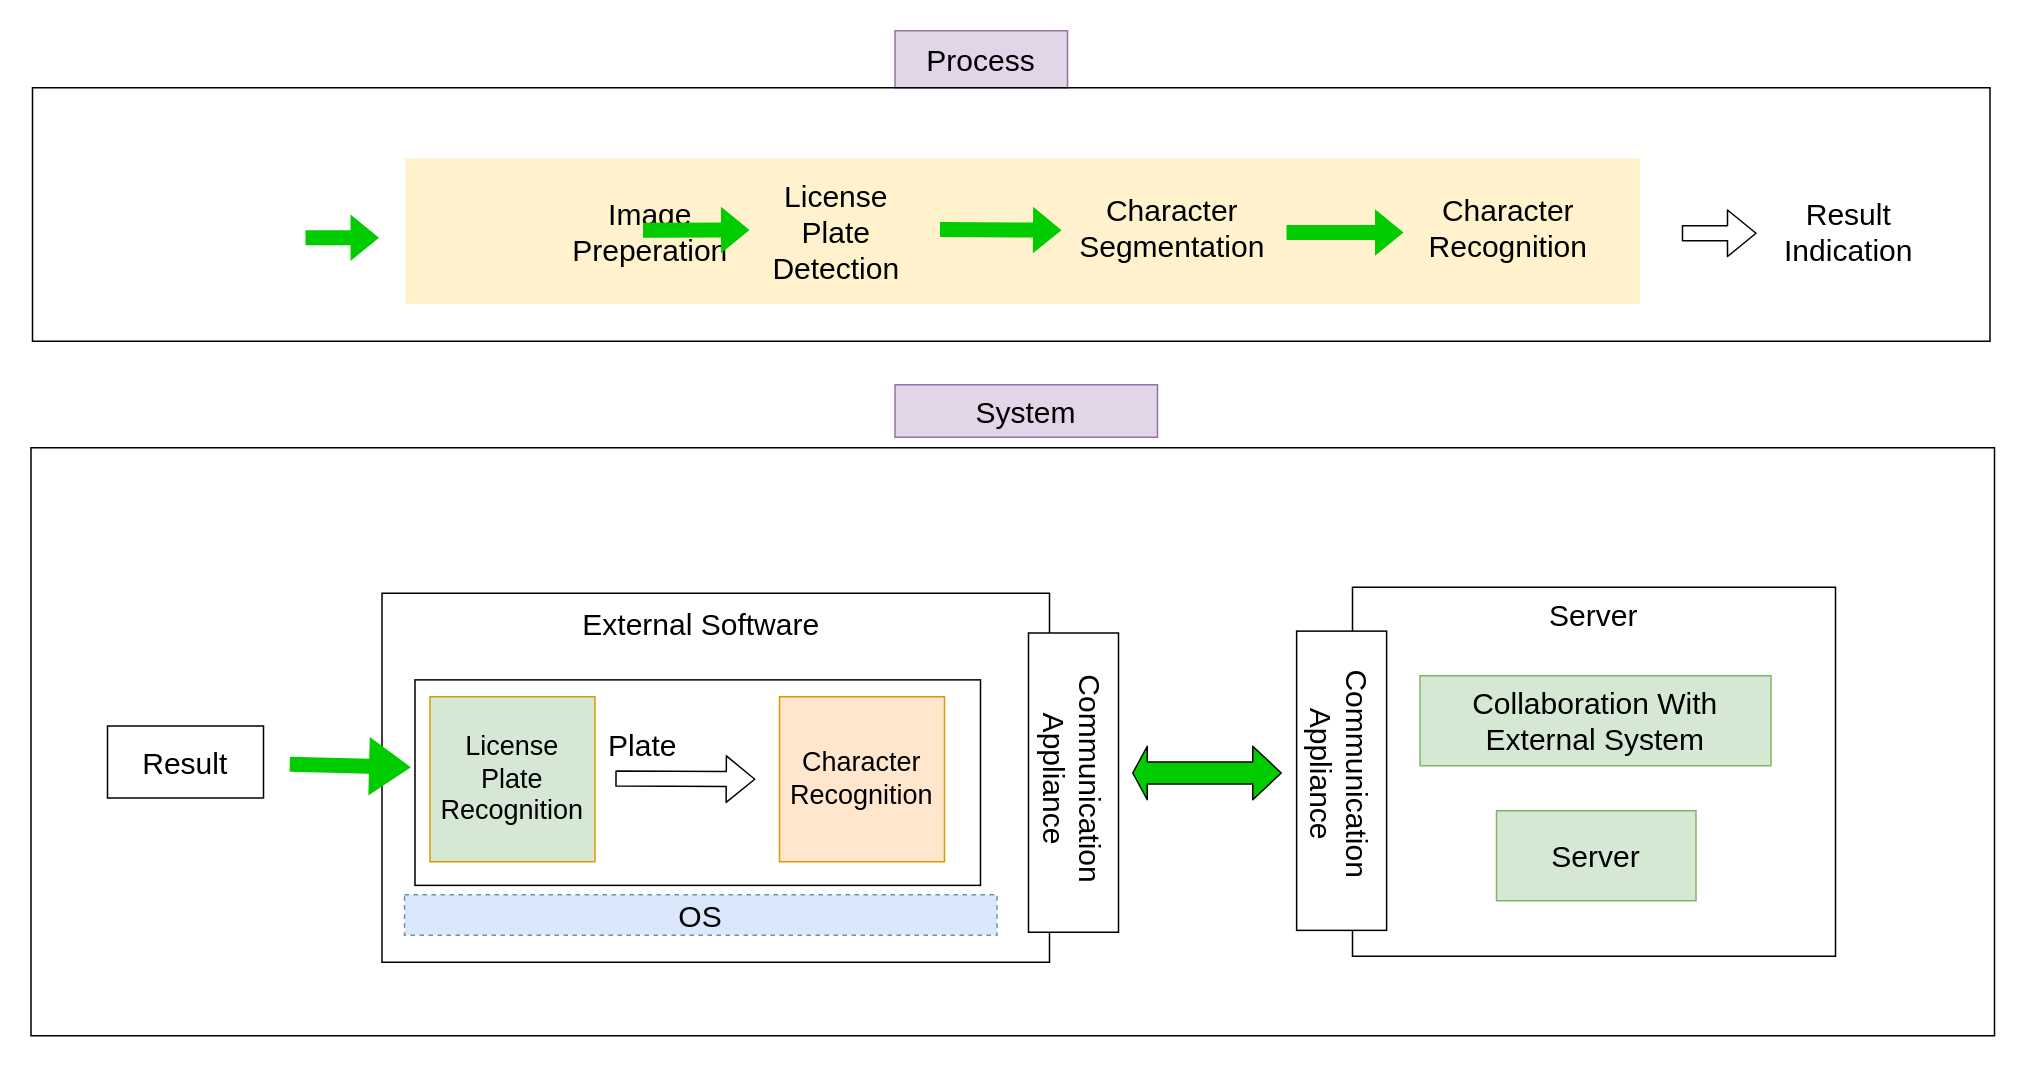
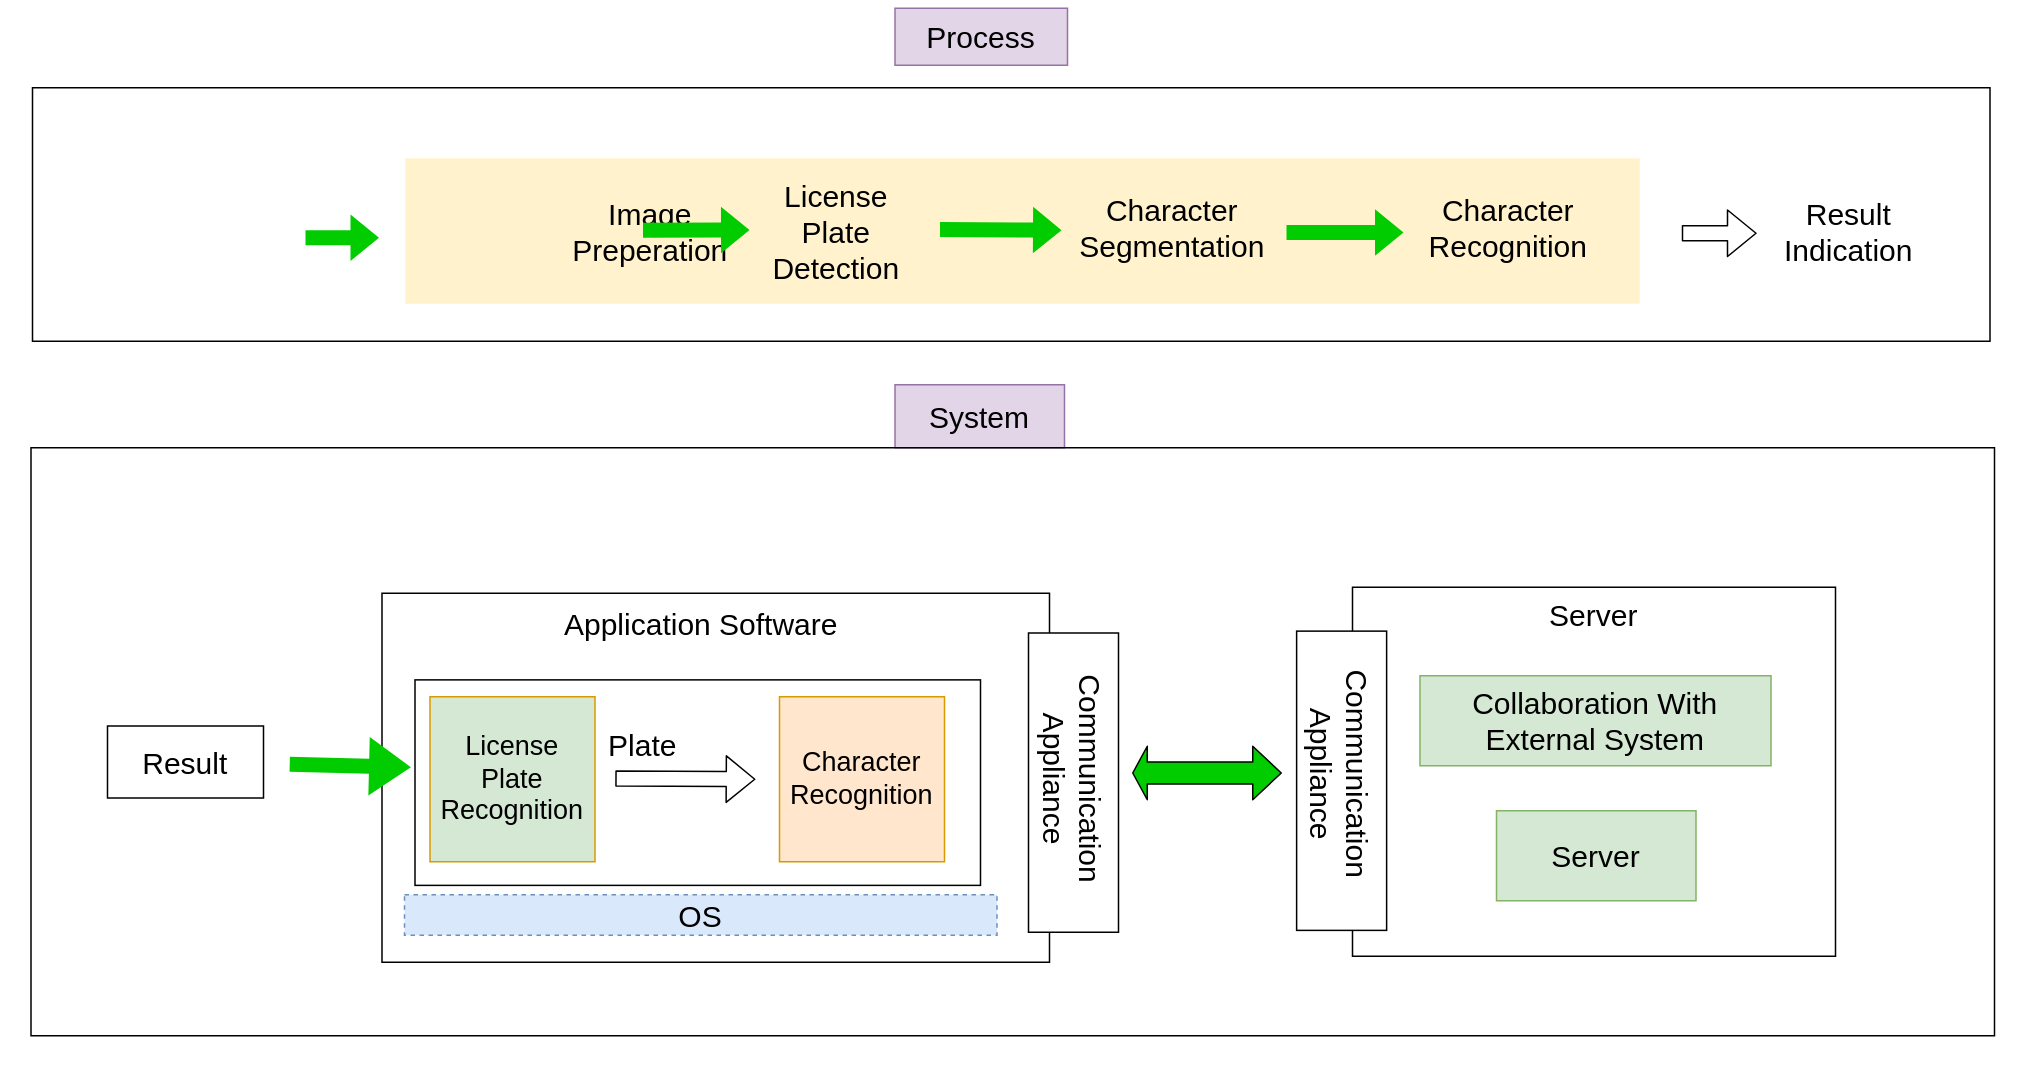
node "Process": moved (981, 59) -> (981, 37)
node "System": size 263x53 -> 170x63
node "External Software": label "External Software" -> "Application Software"
